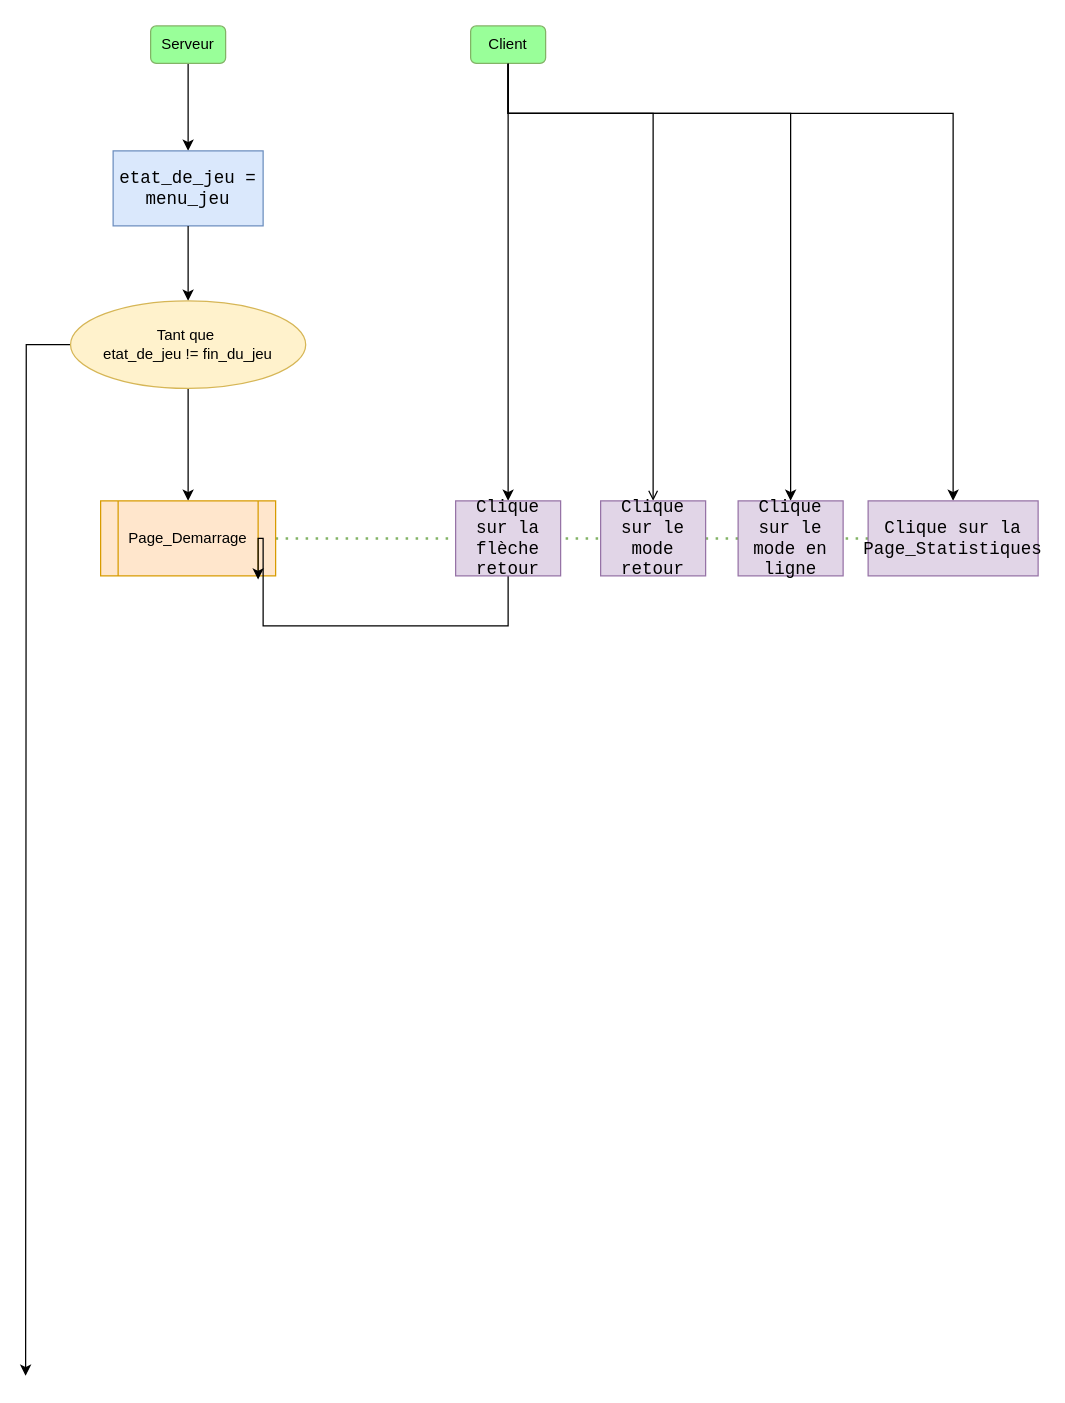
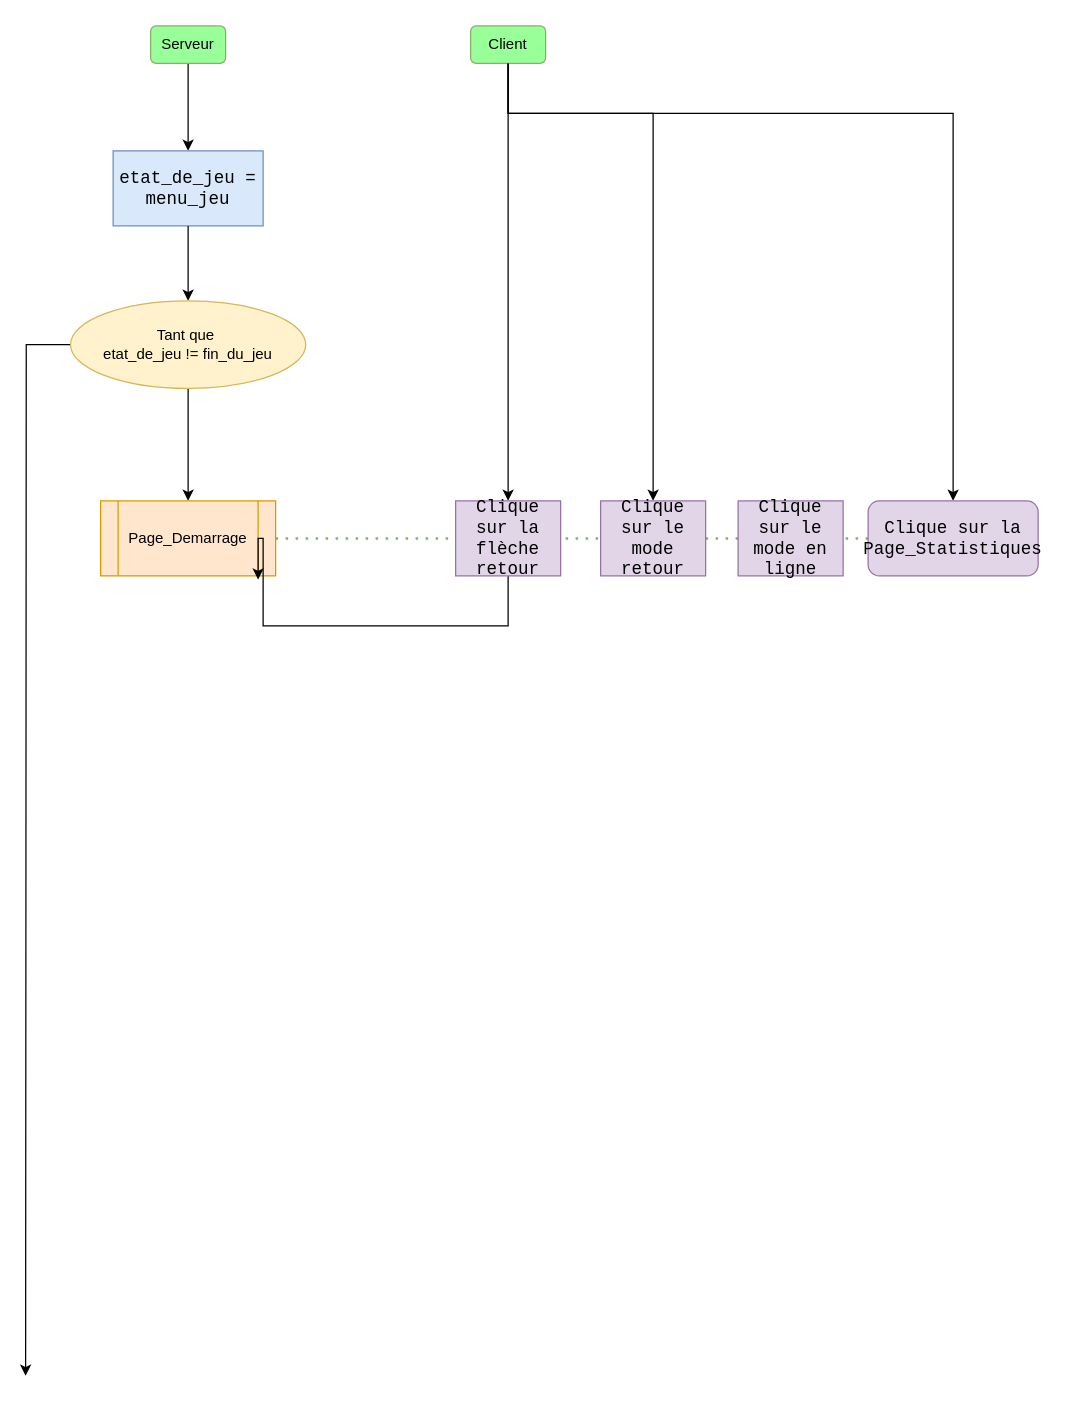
edge "Client" -> "Clique sur le mode en ligne": removed
edge "Client" -> "Clique sur le mode retour": arrowhead open -> classic
node "Clique sur la Page_Statistiques": shape rectangle -> rounded rectangle
